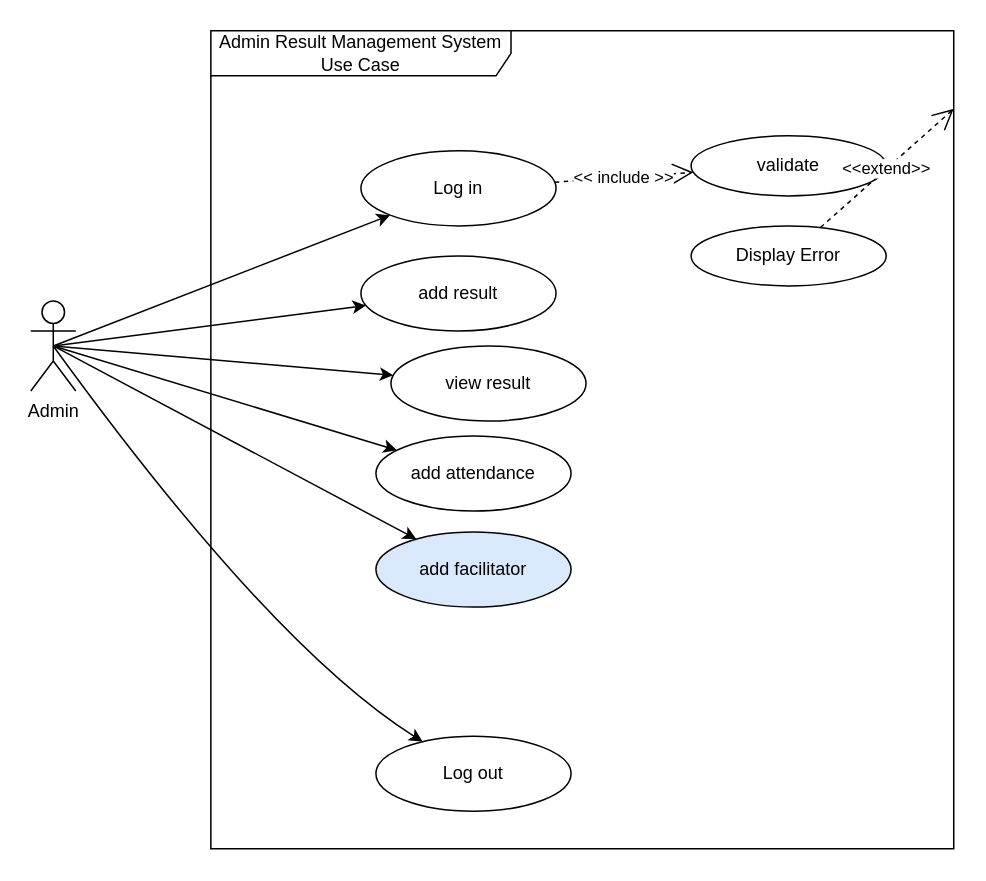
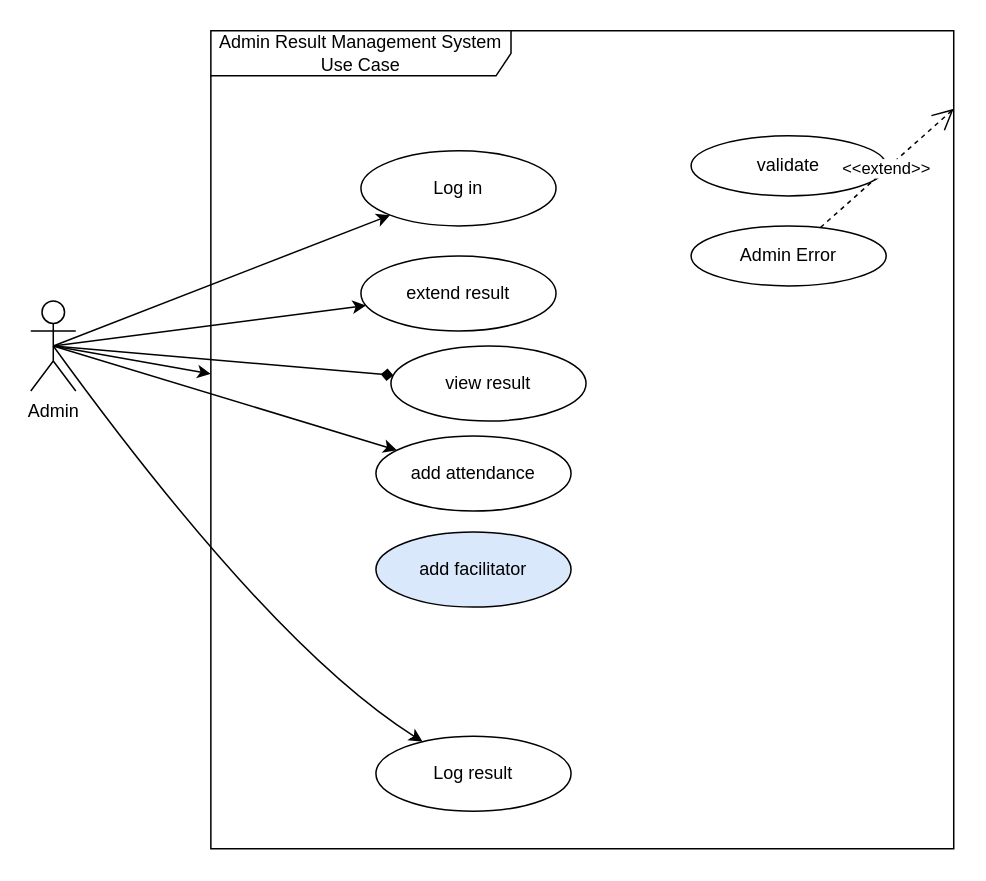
edge "Log in" -> "validate": removed, label "<< include >>"
node "Display Error": label "Display Error" -> "Admin Error"
node "add result": label "add result" -> "extend result"
edge "Admin" -> "view result": arrowhead classic -> diamond
edge "Admin" -> "add facilitator": now "Admin" -> "Admin Result Management System Use Case"
node "Log out": label "Log out" -> "Log result"
